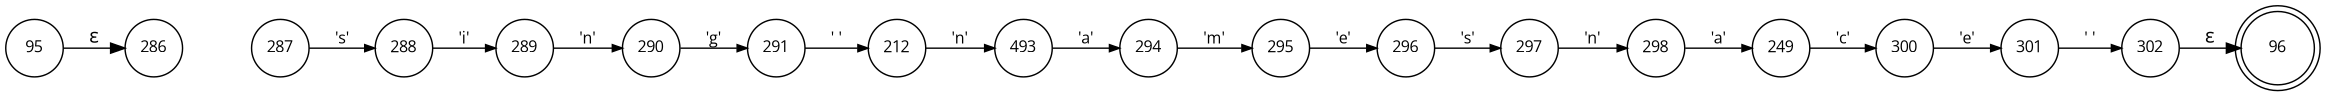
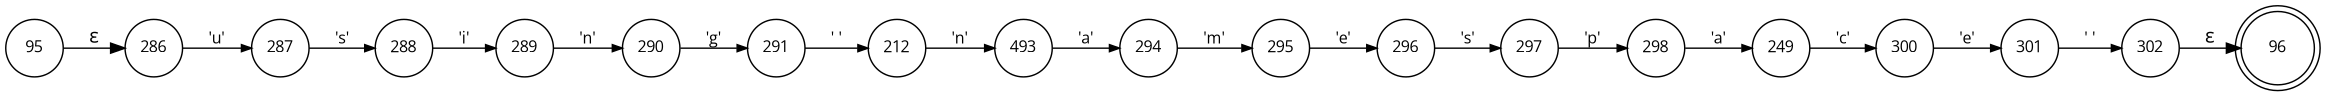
edge "297" -> "298": label "'n'" -> "'p'"
edge "286" -> "287": added, label "'u'"
